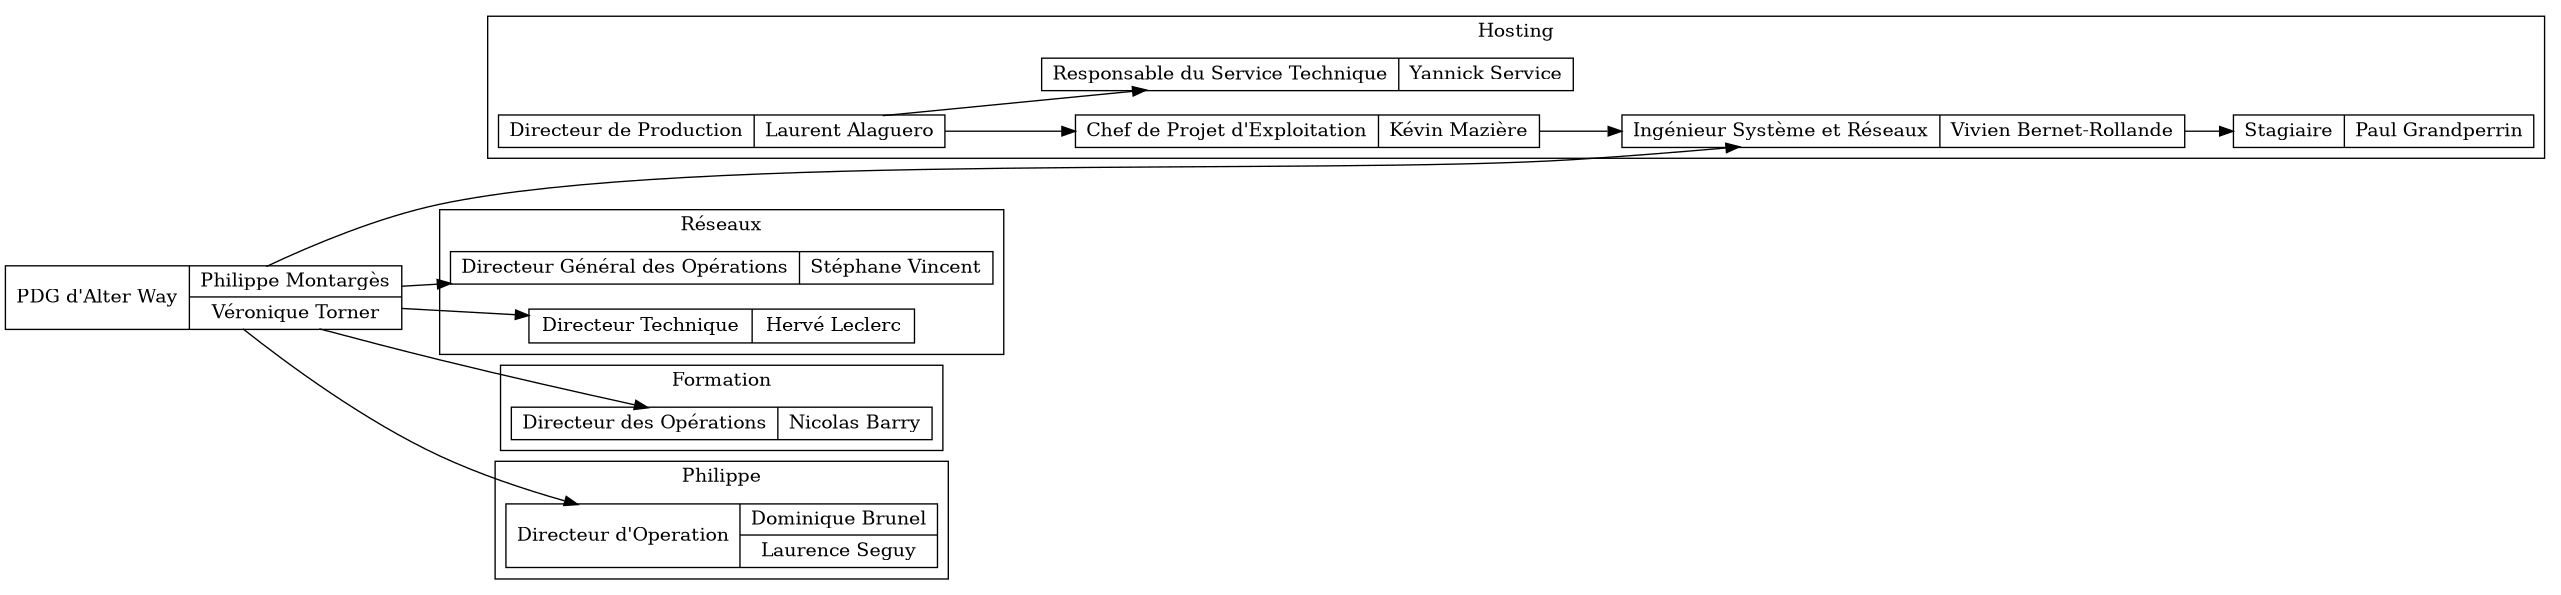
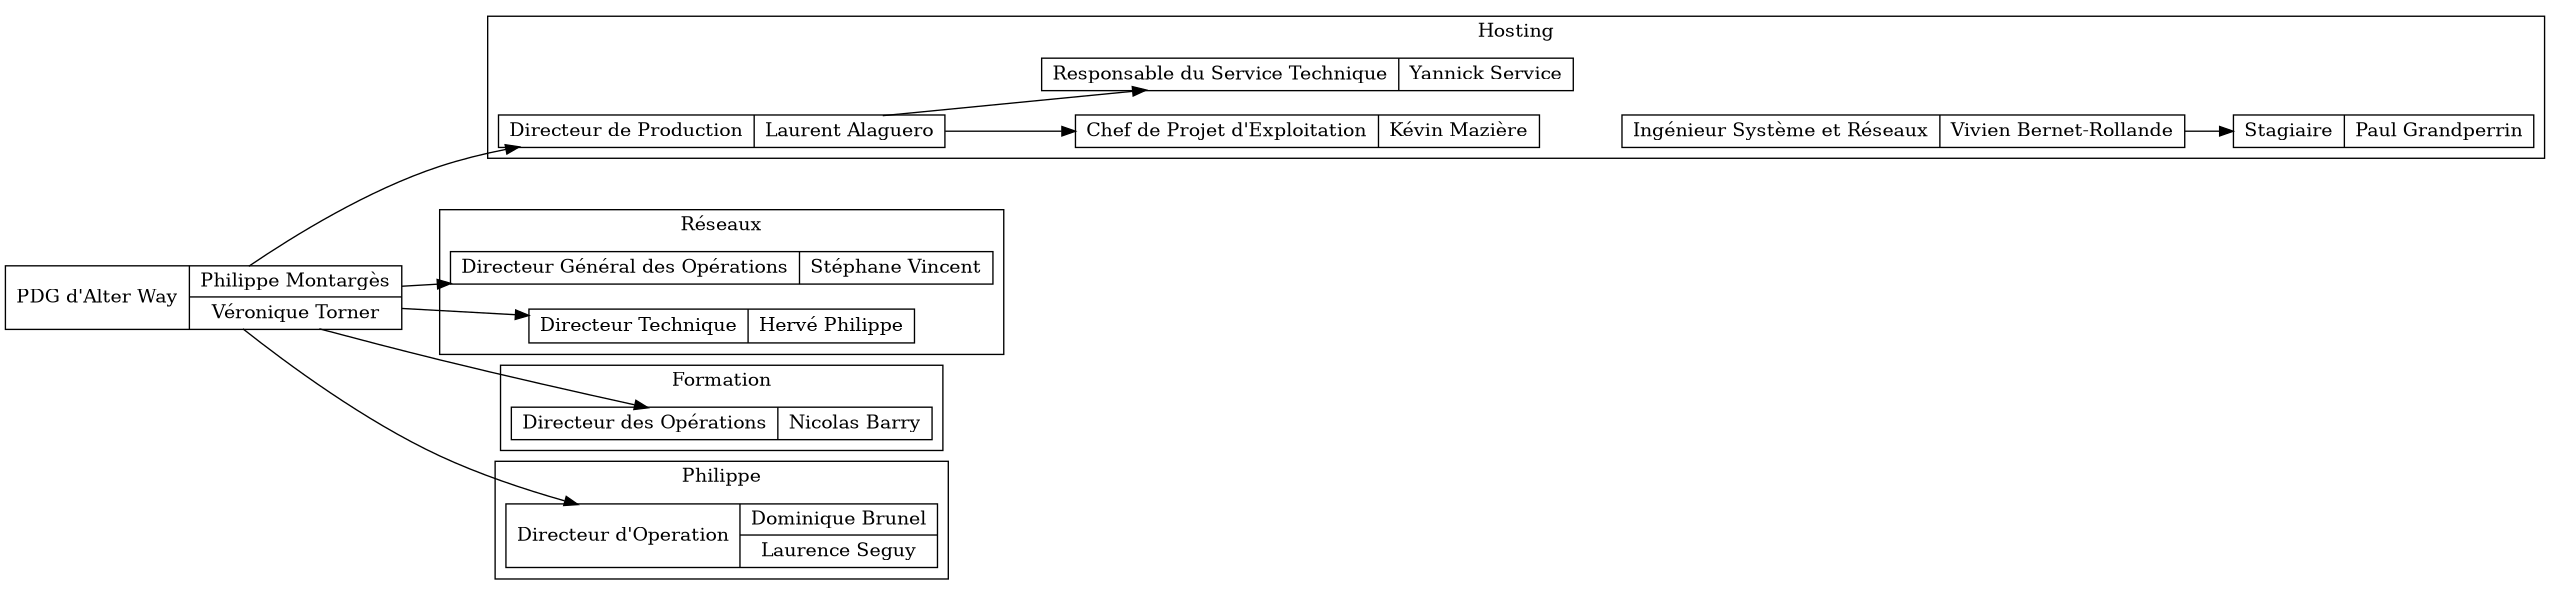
edge "Chef de Projet d'Exploitation" -> "Ingénieur Système et Réseaux": removed
edge "PDG d'Alter Way" -> "Ingénieur Système et Réseaux": now "PDG d'Alter Way" -> "Directeur de Production"
node "Directeur Technique": text "Hervé Leclerc" -> "Hervé Philippe"
